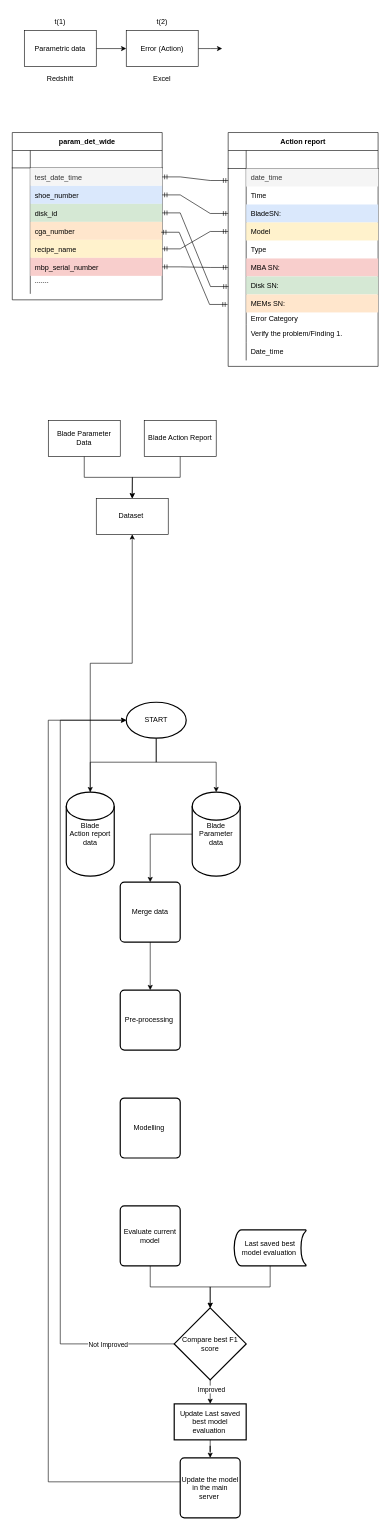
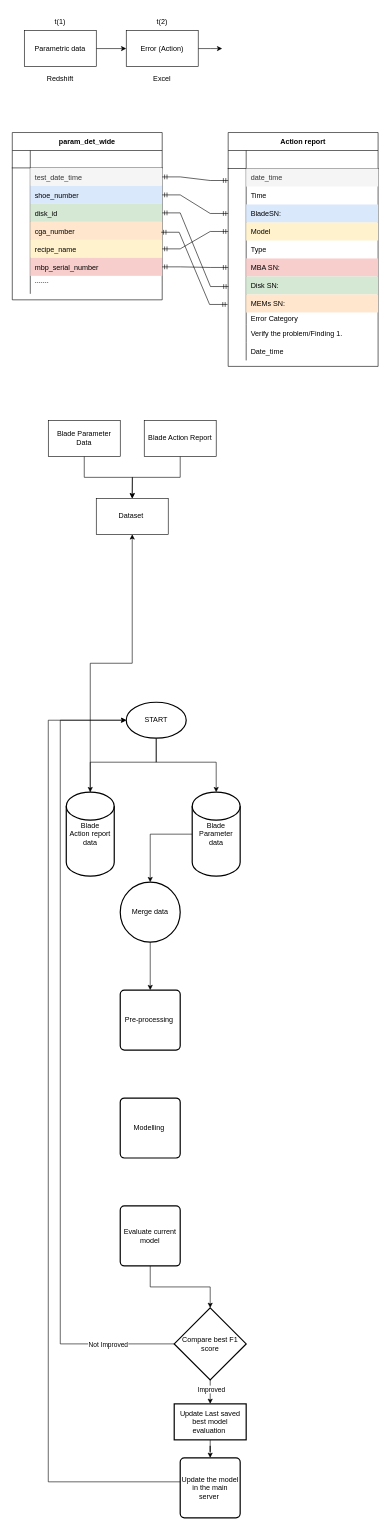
node "Merge data": shape rounded rectangle -> ellipse
node "Last saved best model evaluation": removed
edge "Last saved best model evaluation" -> "Compare best F1 score": removed
